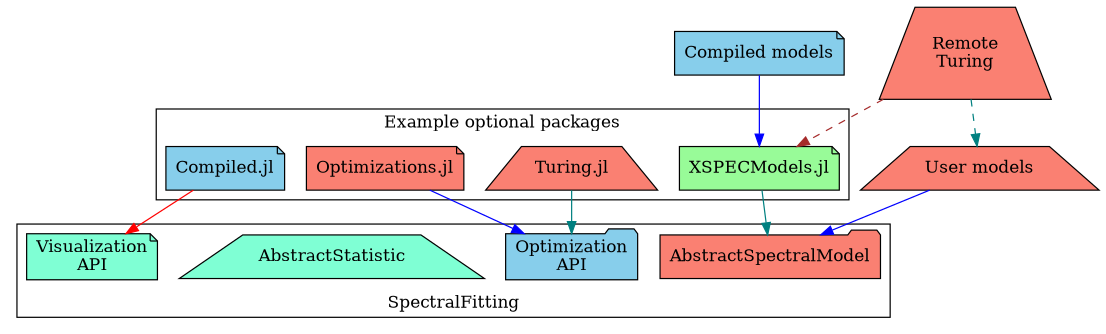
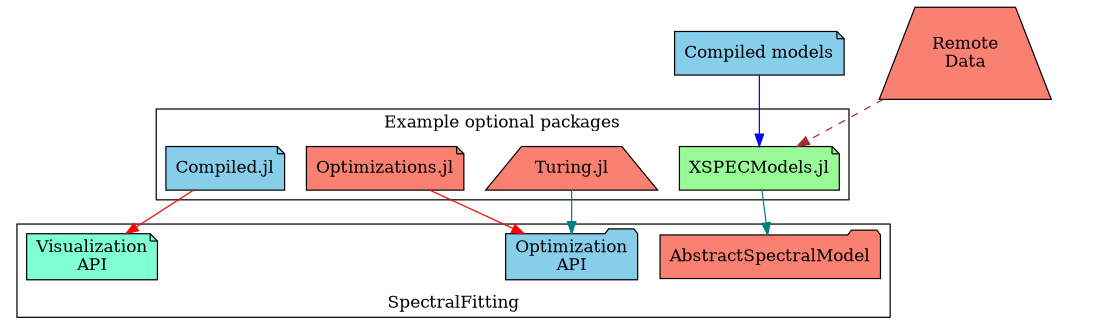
node "Remote Turing": label "Remote Turing" -> "Remote Data"
node "User models": removed
edge "Optimizations.jl" -> "Optimization API": color blue -> red
node "AbstractStatistic": removed
